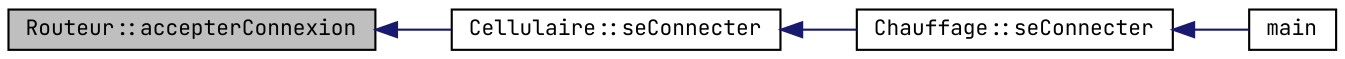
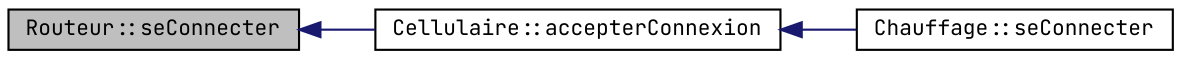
node "Routeur::accepterConnexion": label "Routeur::accepterConnexion" -> "Routeur::seConnecter"
node "Cellulaire::seConnecter": label "Cellulaire::seConnecter" -> "Cellulaire::accepterConnexion"
node "main": removed
